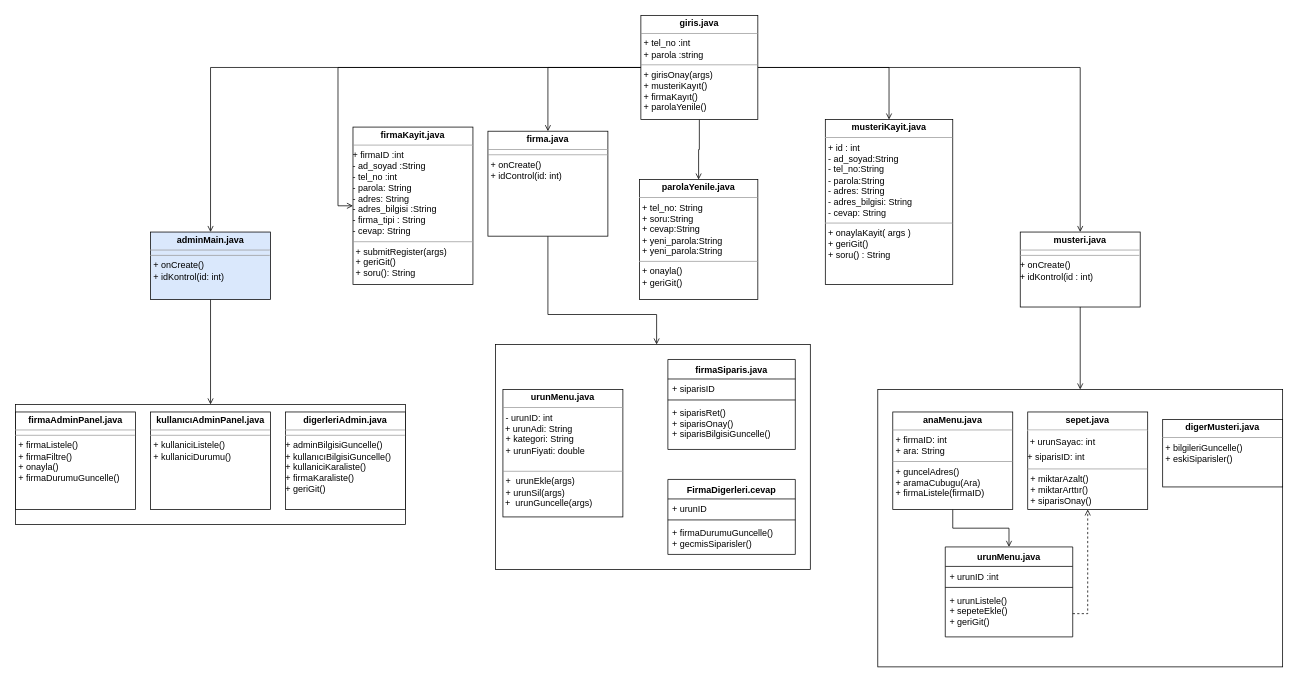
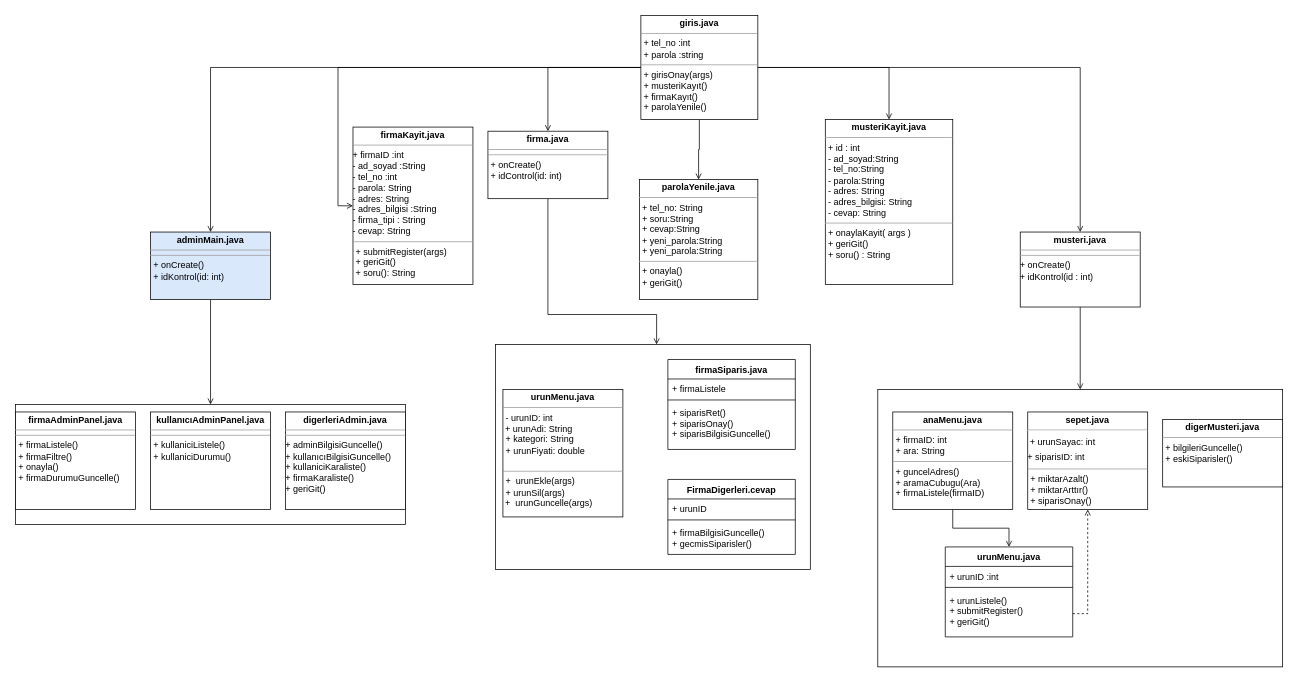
node "firma.java + onCreate() + idControl(id: int)": size 120x105 -> 120x68
node "+ siparisID": label "+ siparisID" -> "+ firmaListele"
node "+ firmaDurumuGuncelle() + gecmisSiparisler()": label "+ firmaDurumuGuncelle() + gecmisSiparisler()" -> "+ firmaBilgisiGuncelle() + gecmisSiparisler()"
node "+ urunListele() + sepeteEkle() + geriGit()": label "+ urunListele() + sepeteEkle() + geriGit()" -> "+ urunListele() + submitRegister() + geriGit()"
